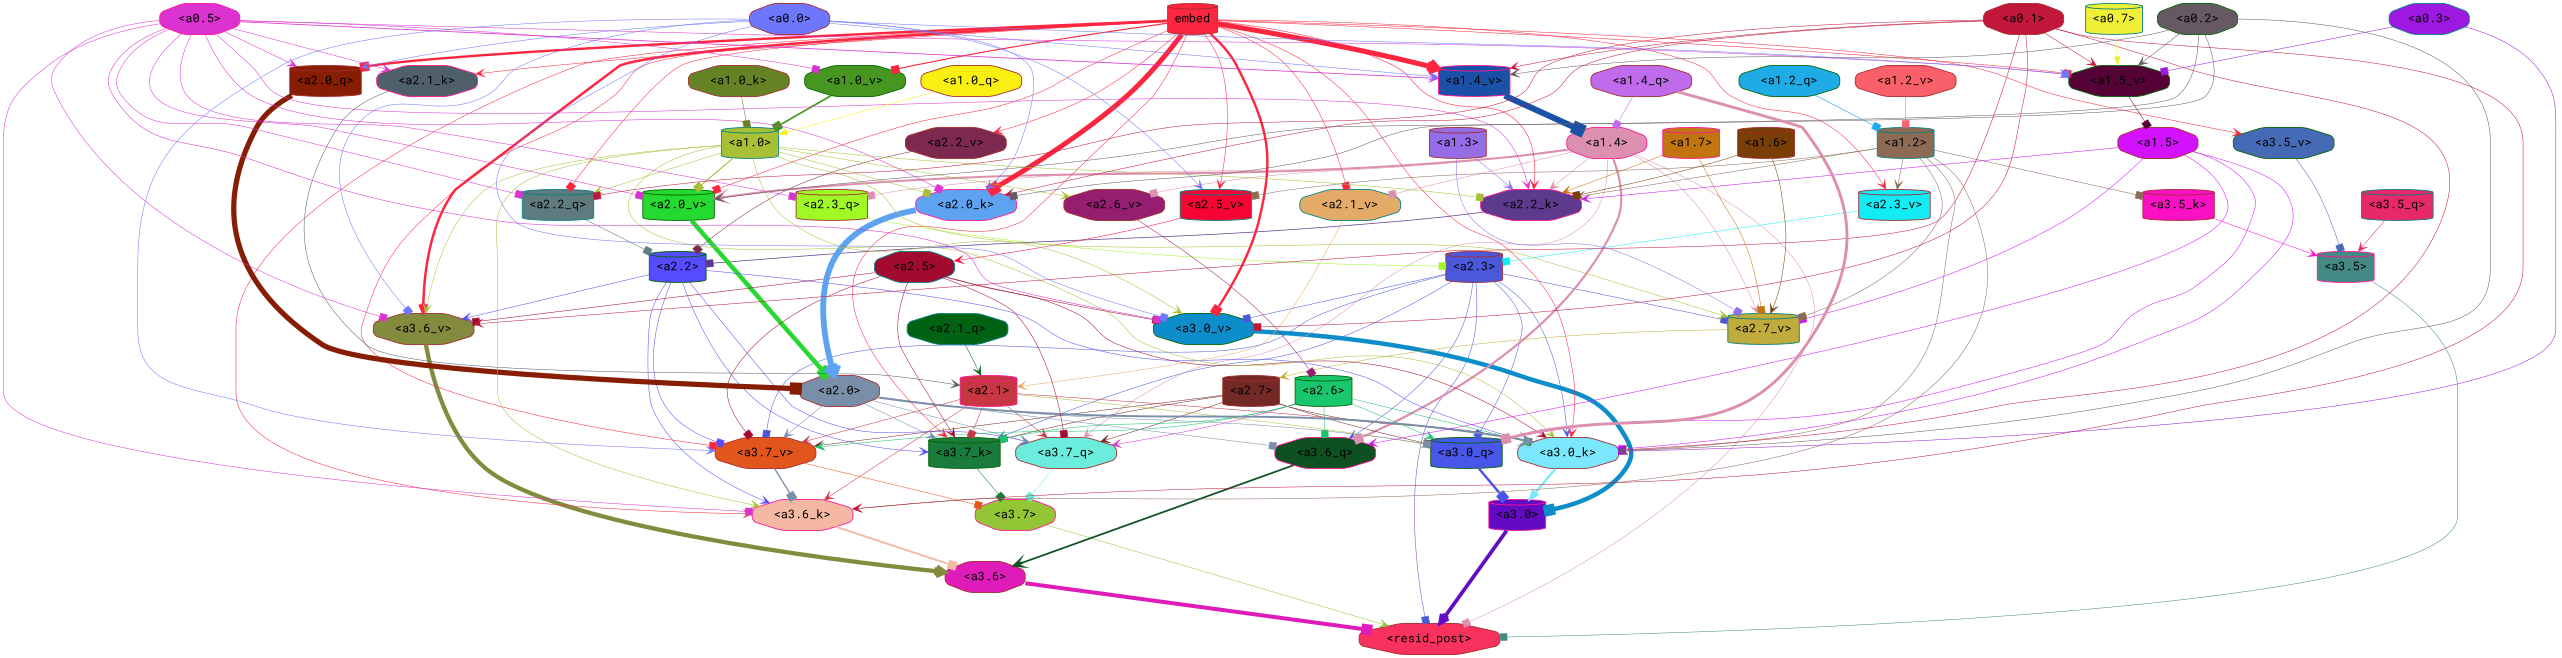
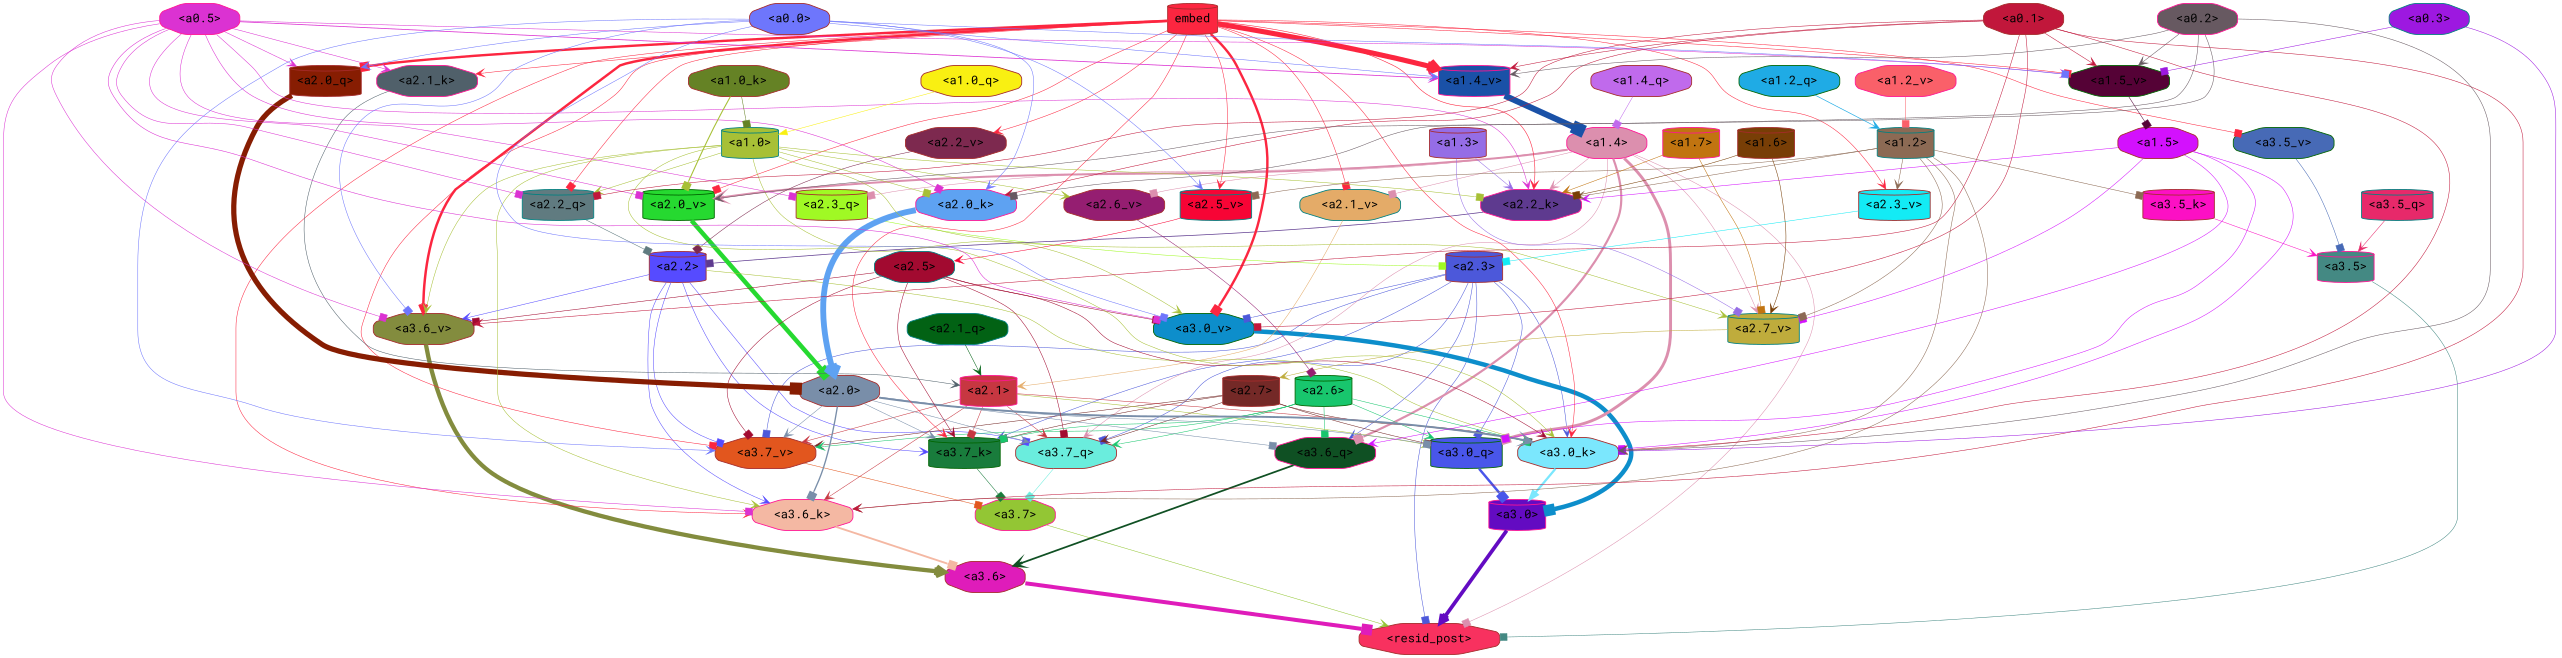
node "<a0.7>": removed
node "<a0.2>": color darkgreen -> deeppink
edge "embed" -> "<a3.5_v>": arrowhead vee -> box
node "<a1.0_v>": removed
node "<a1.2_v>": color brown -> deeppink
edge "<a1.2_q>" -> "<a1.2>": arrowhead box -> vee
edge "embed" -> "<a2.0_k>": removed
edge "<a1.0>" -> "<a2.0_v>": now "<a1.0_k>" -> "<a2.0_v>"
node "<a2.2>": color darkgreen -> brown
edge "<a2.3>" -> "<a2.7_v>": now "<a2.3>" -> "<a3.7_q>"
edge "<a1.4_q>" -> "<a3.0_q>": now "<a1.4>" -> "<a3.0_q>"
edge "<a2.2>" -> "<a3.0_k>": color #564bff -> #a7c036
edge "<a2.2>" -> "<a3.7_q>": arrowhead vee -> box
edge "<a2.6>" -> "<a3.7_q>": color #db32d2 -> #18c66d
edge "<a3.7_v>" -> "<a3.6_k>": now "<a2.0>" -> "<a3.6_k>"
